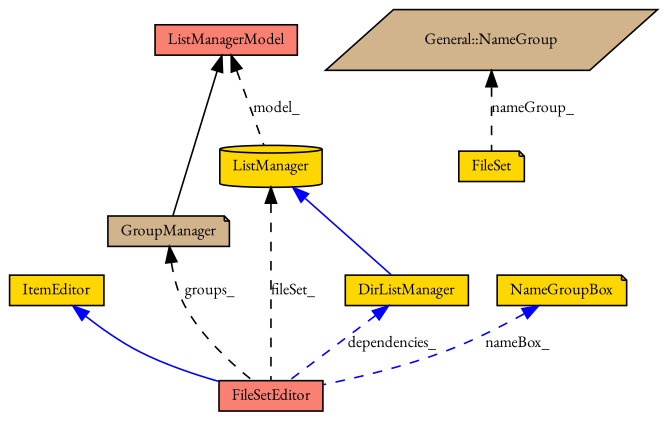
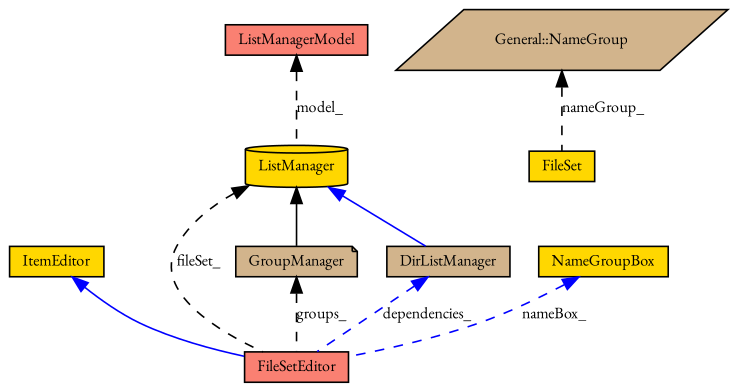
edge "GroupManager" -> "ListManagerModel": now "GroupManager" -> "ListManager"
node "FileSet": shape note -> box
node "DirListManager": fillcolor gold -> tan
node "NameGroupBox": shape note -> box
